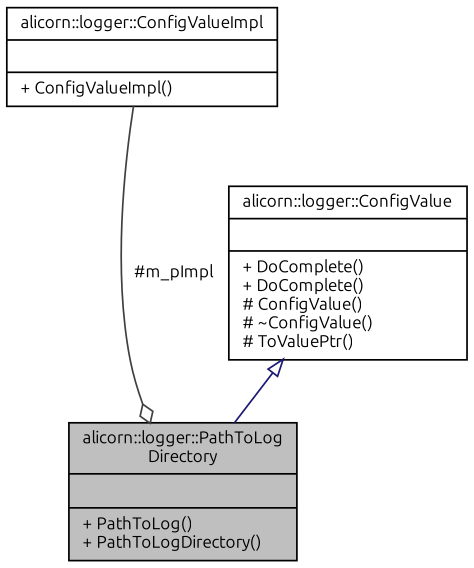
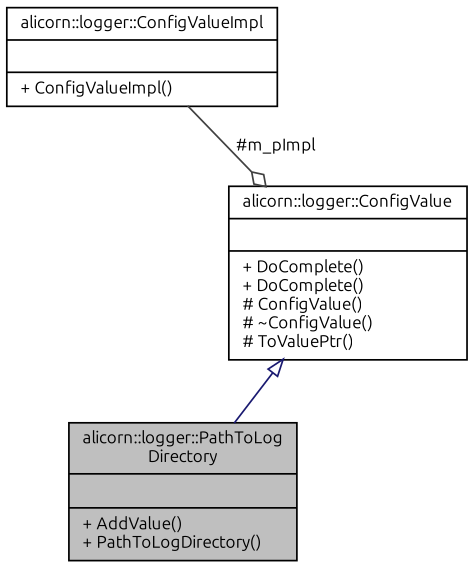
edge "alicorn::logger::ConfigValueImpl" -> "alicorn::logger::PathToLog": now "alicorn::logger::ConfigValueImpl" -> "alicorn::logger::ConfigValue"
node "alicorn::logger::PathToLog": text "+ PathToLog()" -> "+ AddValue()"
